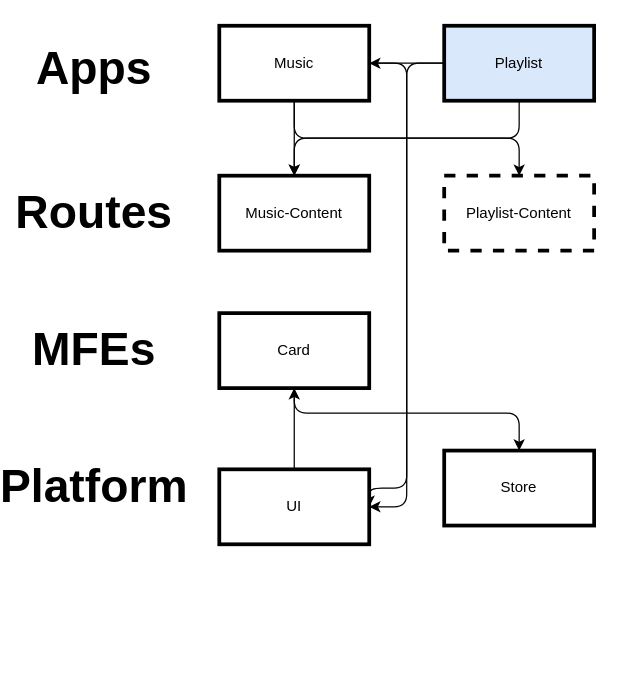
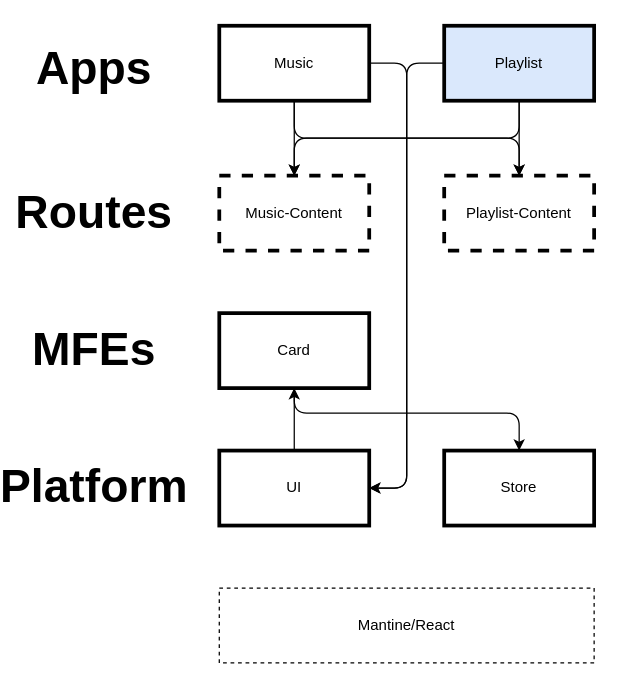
edge "Playlist" -> "Music": now "Playlist" -> "Playlist-Content"
node "Music-Content": style solid -> dashed
node "UI": moved (294, 507) -> (294, 488)
node "Mantine/React": added
